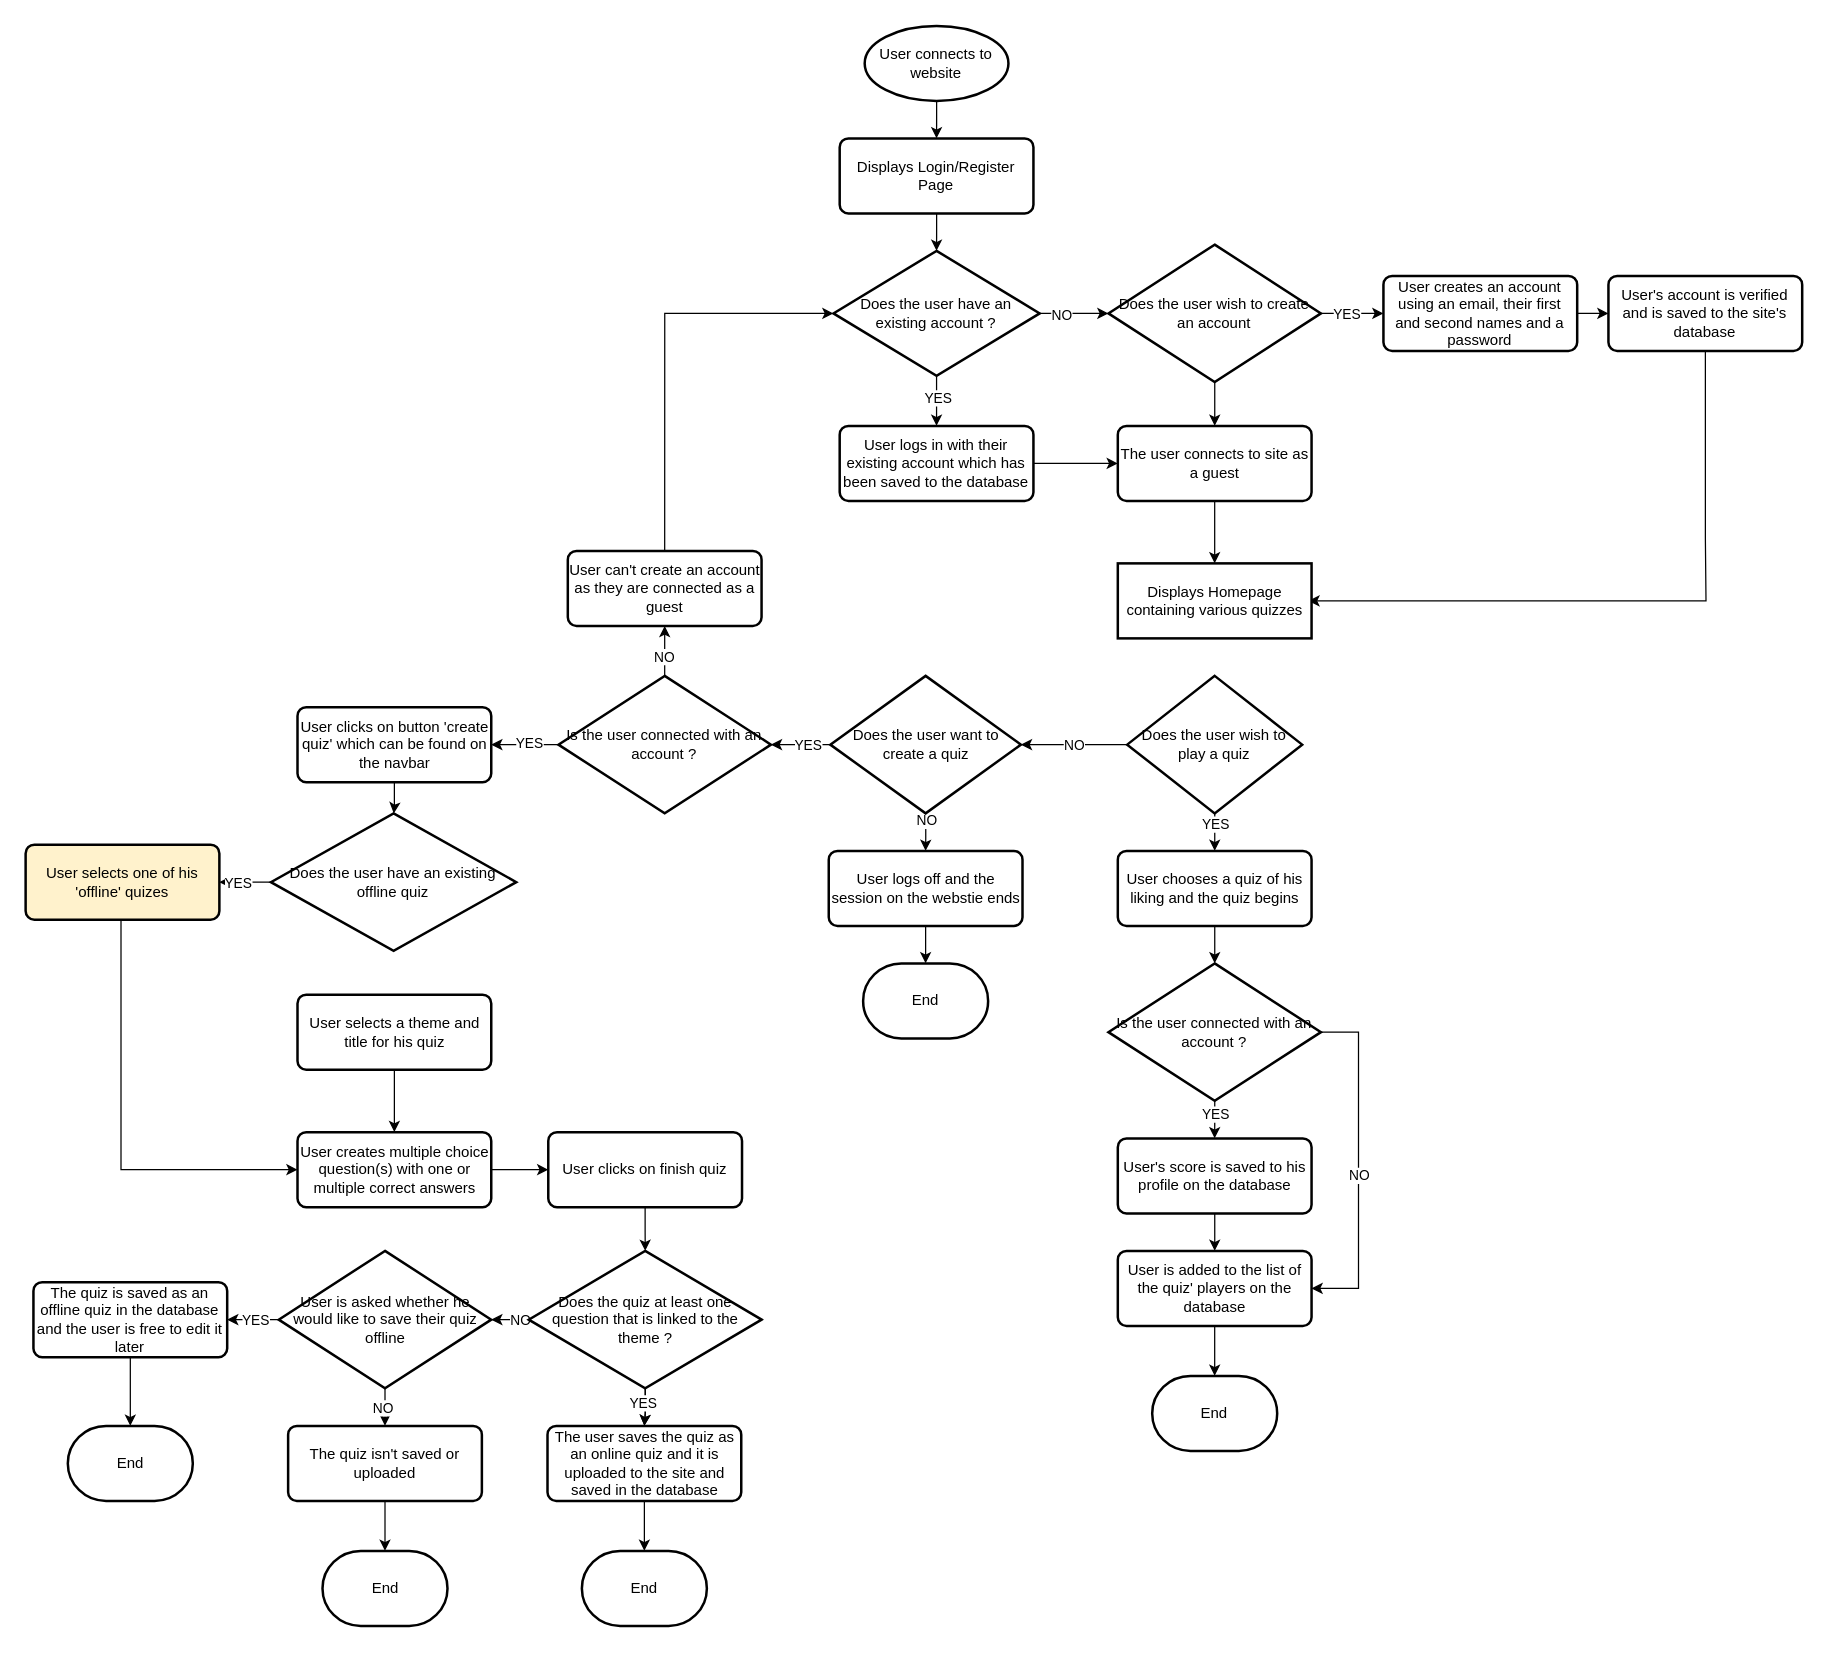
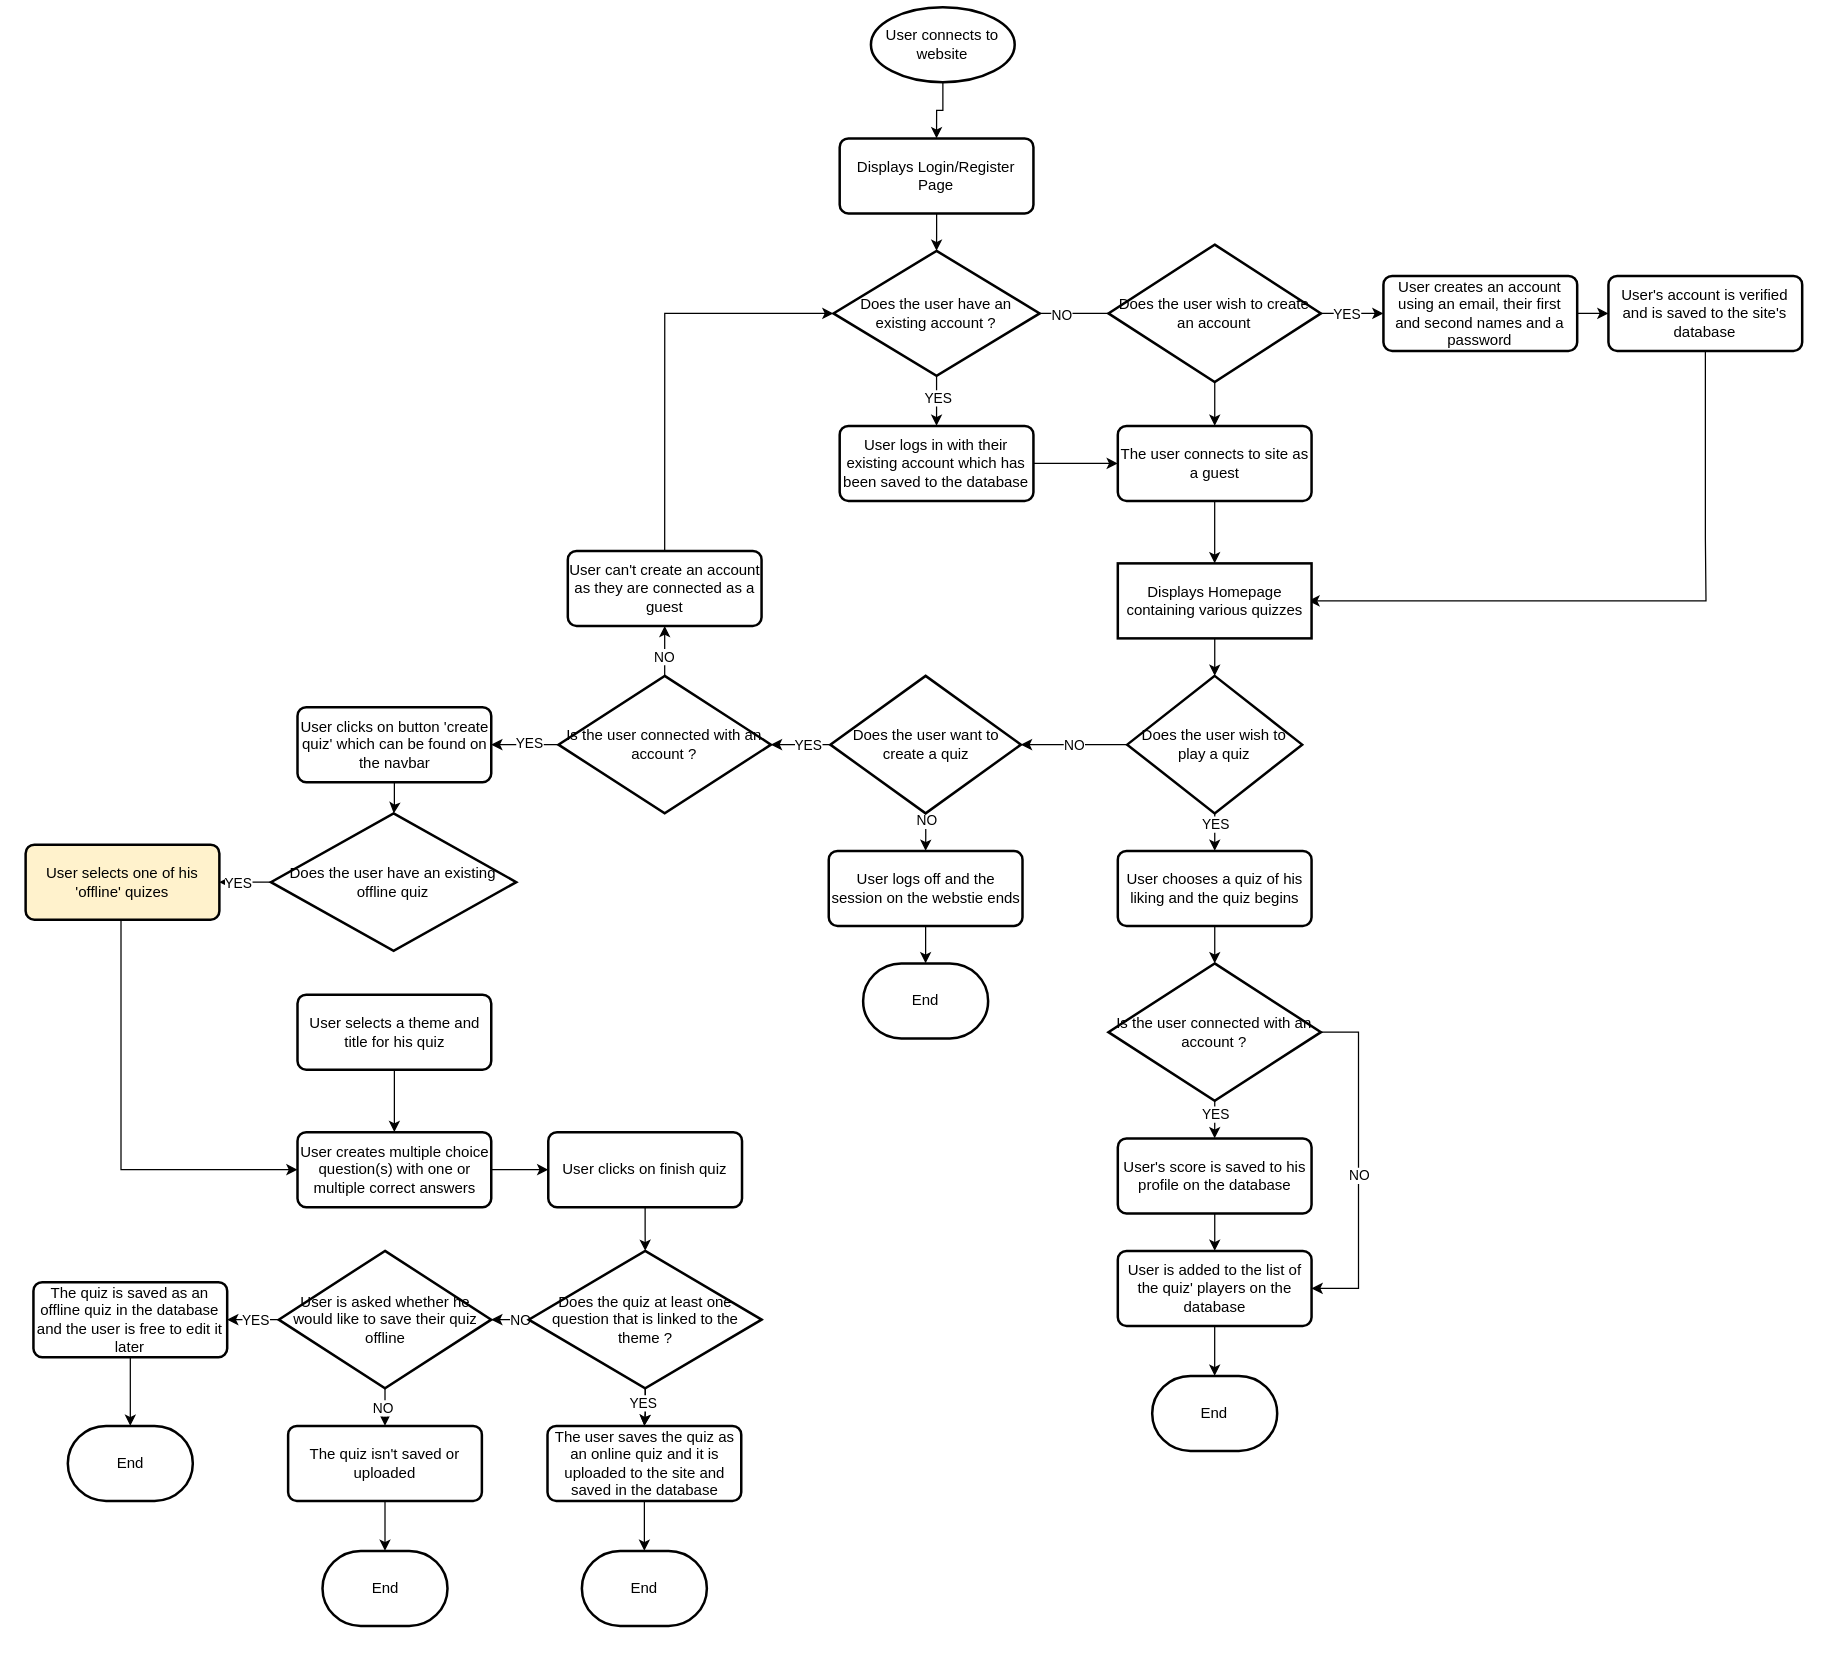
node "User connects to website": moved (937, 63) -> (943, 44)
edge "Does the user have an existing account ?" -> "Does the user wish to create an account": arrowhead classic -> none
edge "Displays Homepage containing various quizzes" -> "Does the user wish to play a quiz": added
